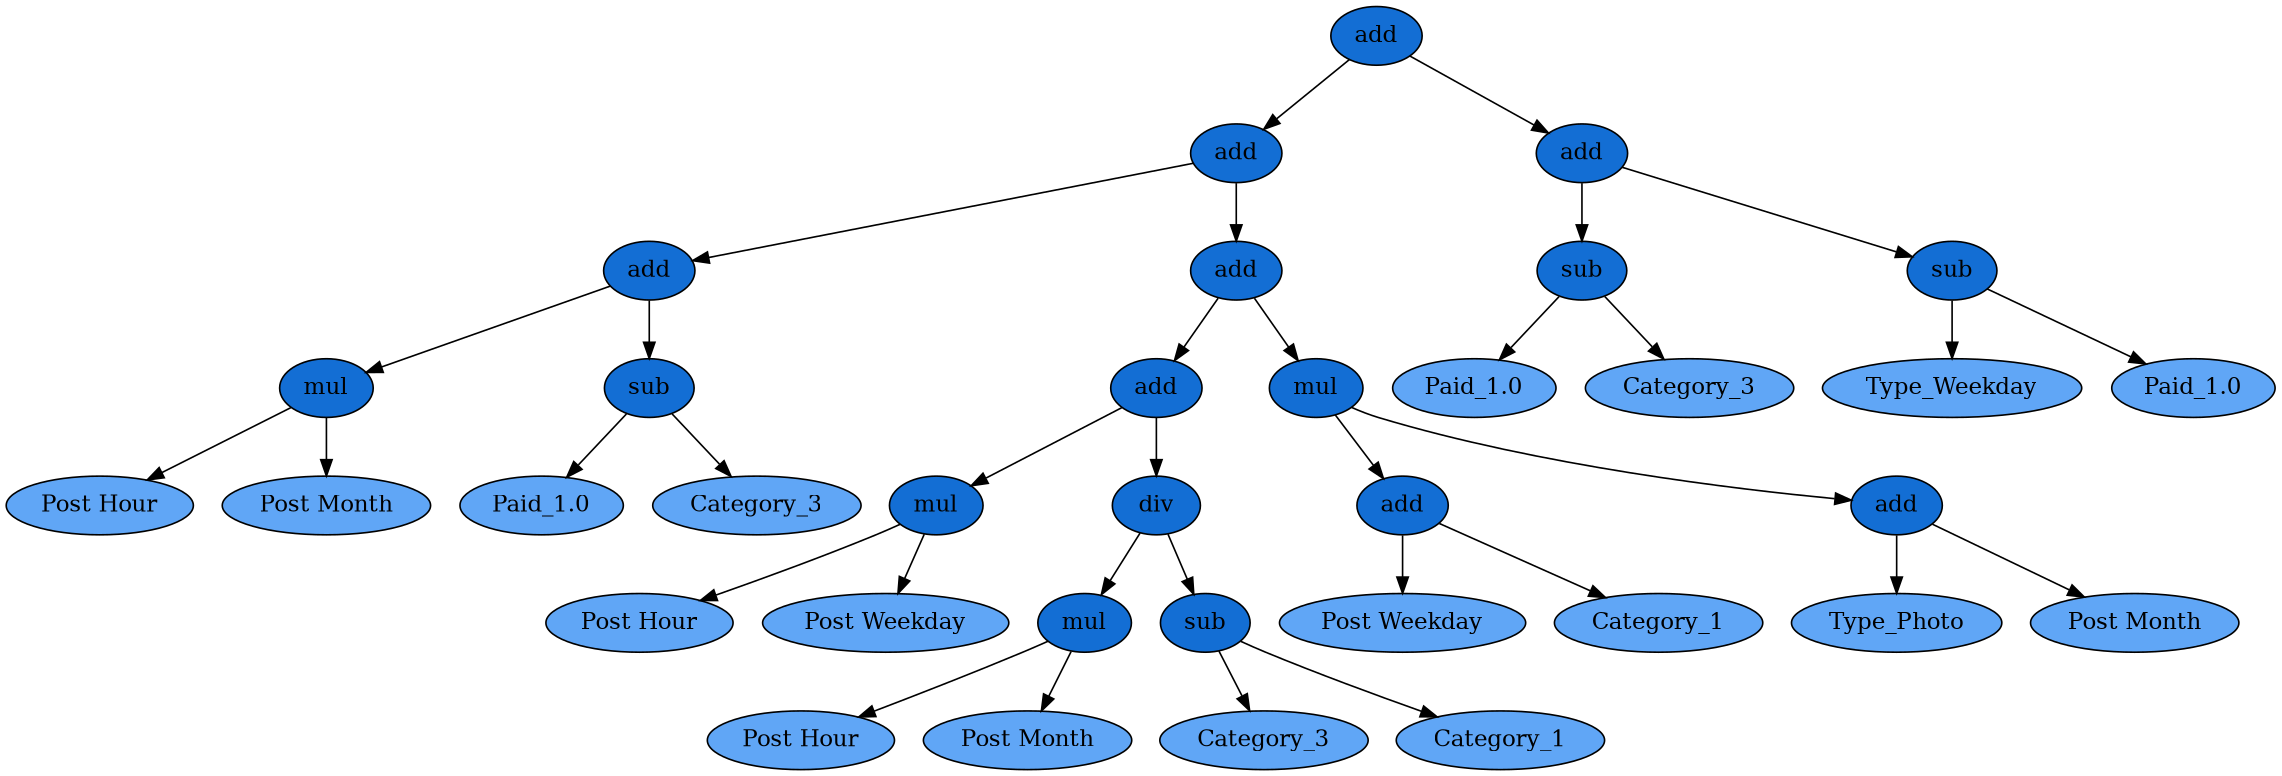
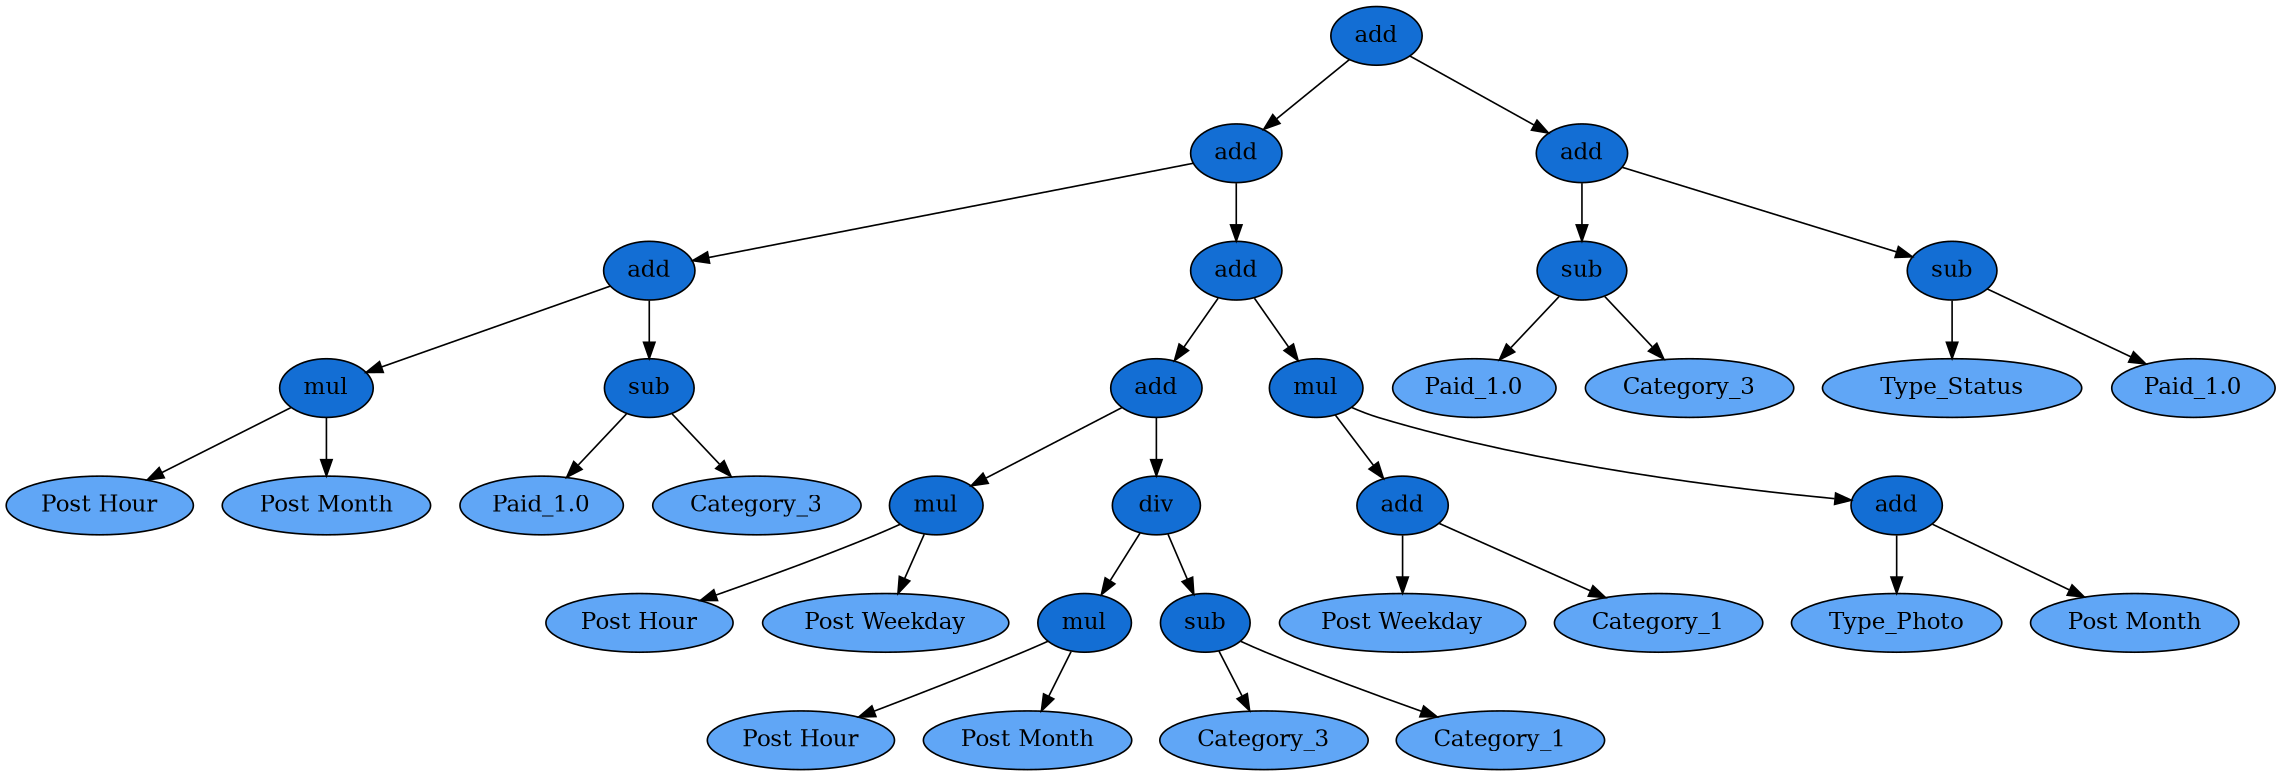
node "Type_Weekday": label "Type_Weekday" -> "Type_Status"
